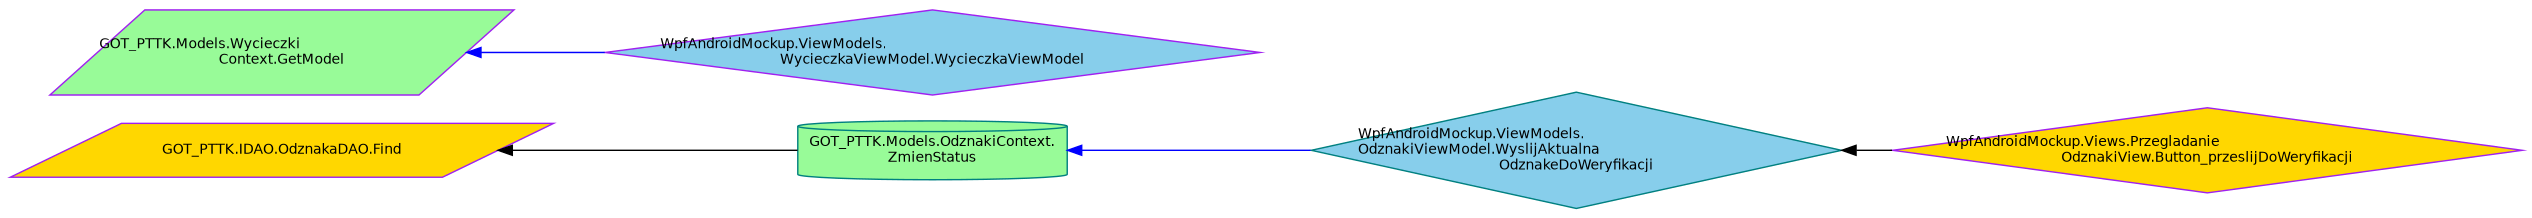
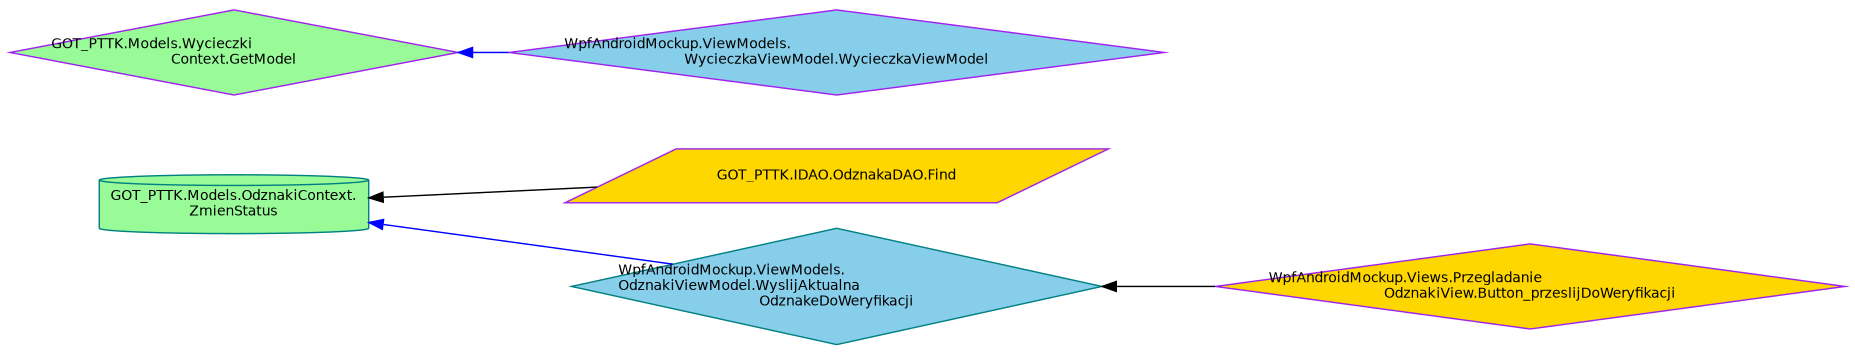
node "GOT_PTTK.Models.Wycieczki Context.GetModel": shape parallelogram -> diamond
edge "GOT_PTTK.Models.OdznakiContext. ZmienStatus" -> "GOT_PTTK.IDAO.OdznakaDAO.Find": reversed
